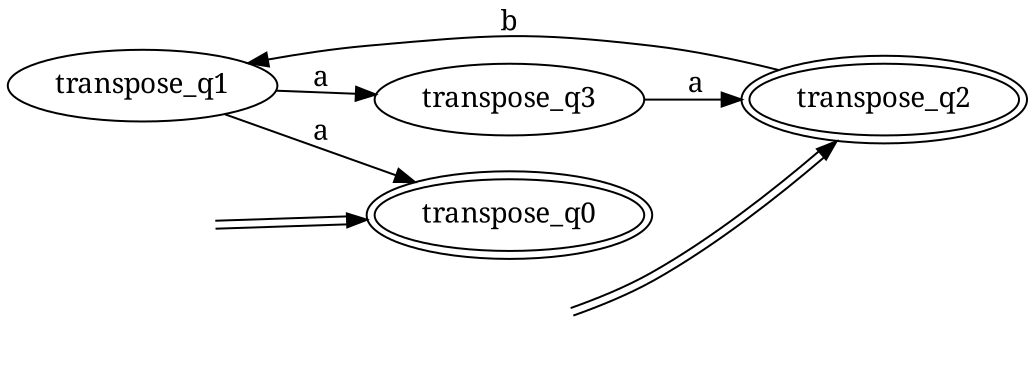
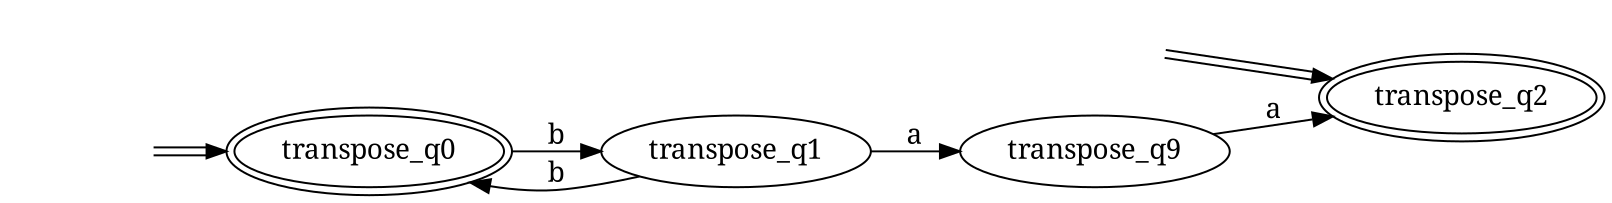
edge "transpose_q2" -> "transpose_q1": now "transpose_q0" -> "transpose_q1"
node "transpose_q3": label "transpose_q3" -> "transpose_q9"
edge "transpose_q1" -> "transpose_q0": label "a" -> "b"
